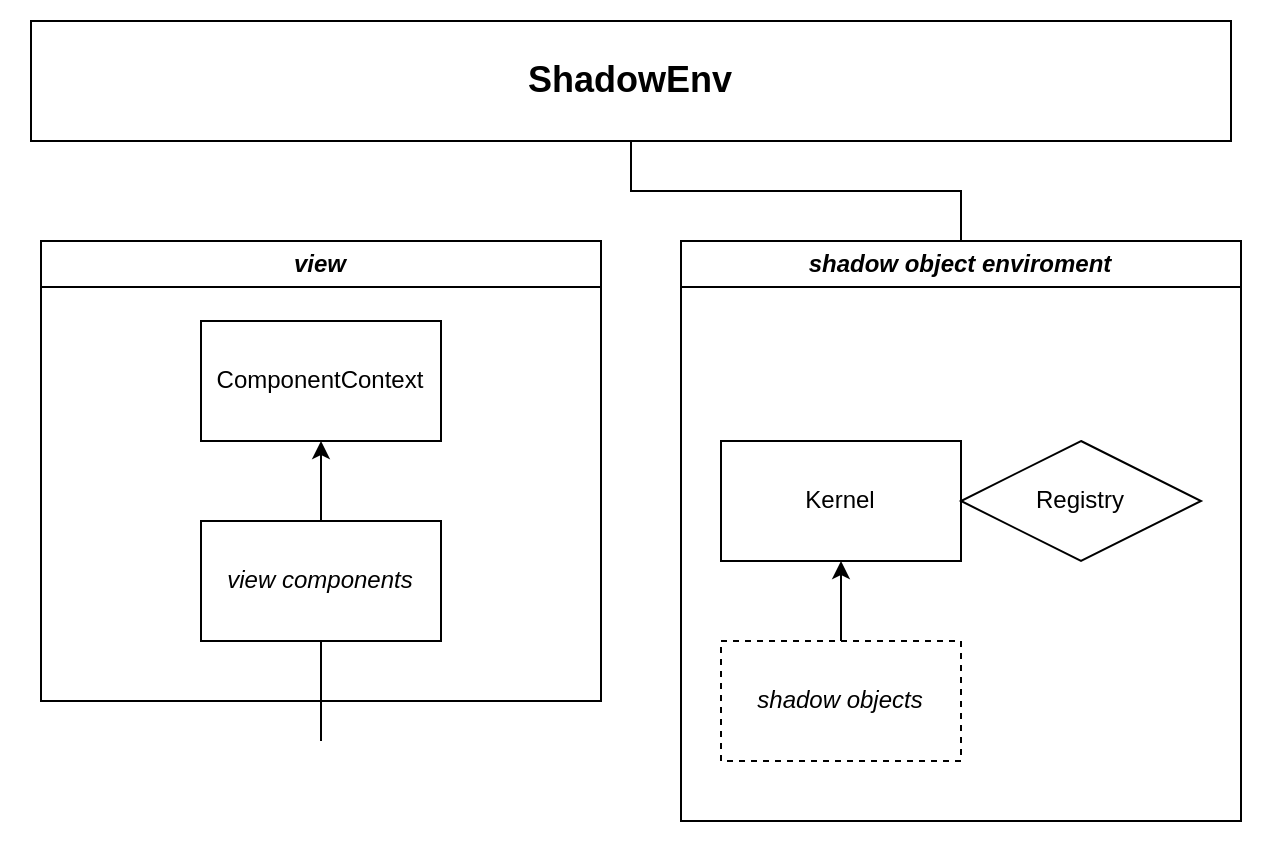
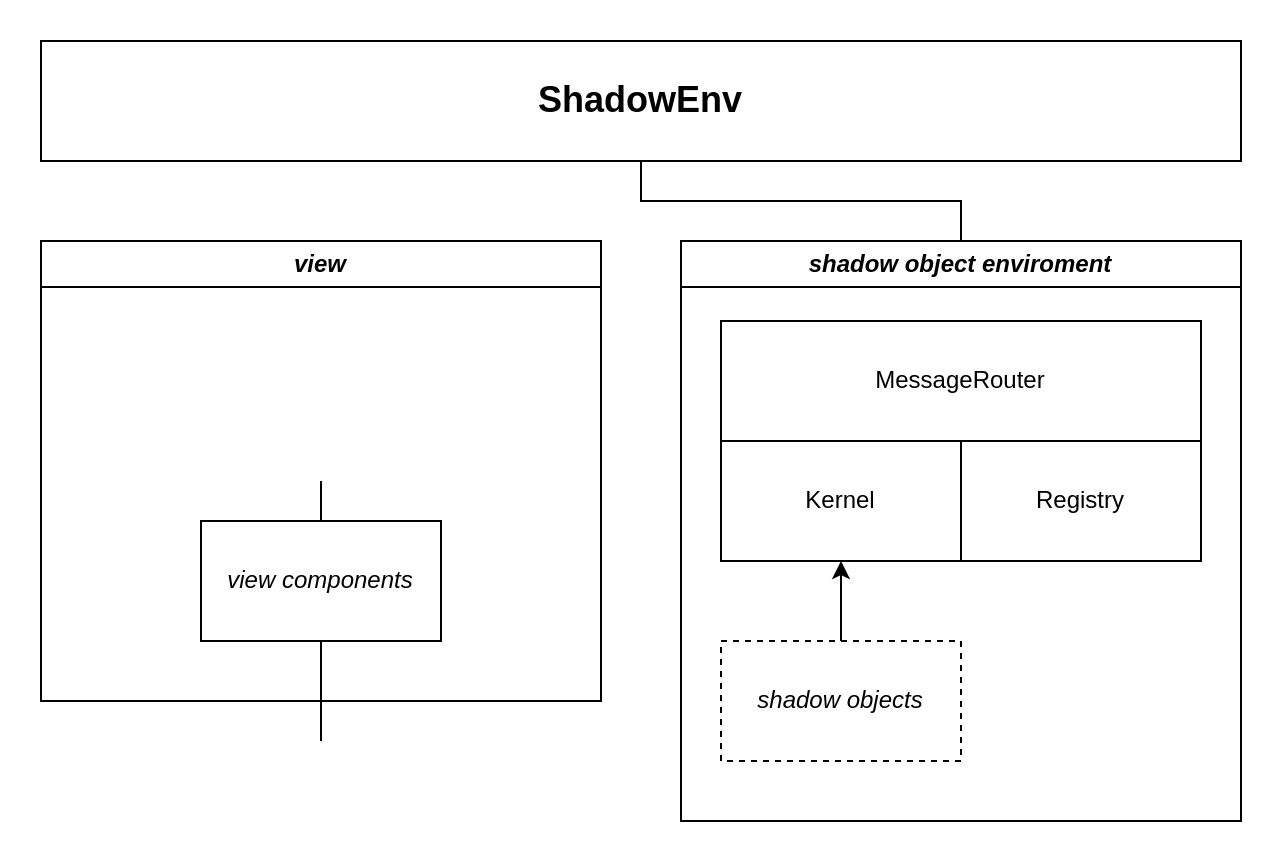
node "ShadowEnv": moved (631, 81) -> (641, 101)
node "ComponentContext": removed
node "MessageRouter": added
edge "view components" -> "ComponentContext": removed
node "Registry": shape diamond -> rectangle
